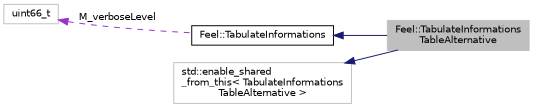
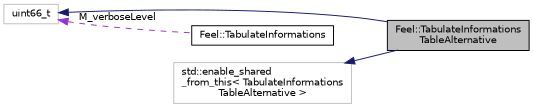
edge "Feel::TabulateInformations TableAlternative" -> "Feel::TabulateInformations": now "Feel::TabulateInformations TableAlternative" -> "uint66_t"
node "Feel::TabulateInformations TableAlternative": color grey75 -> black
